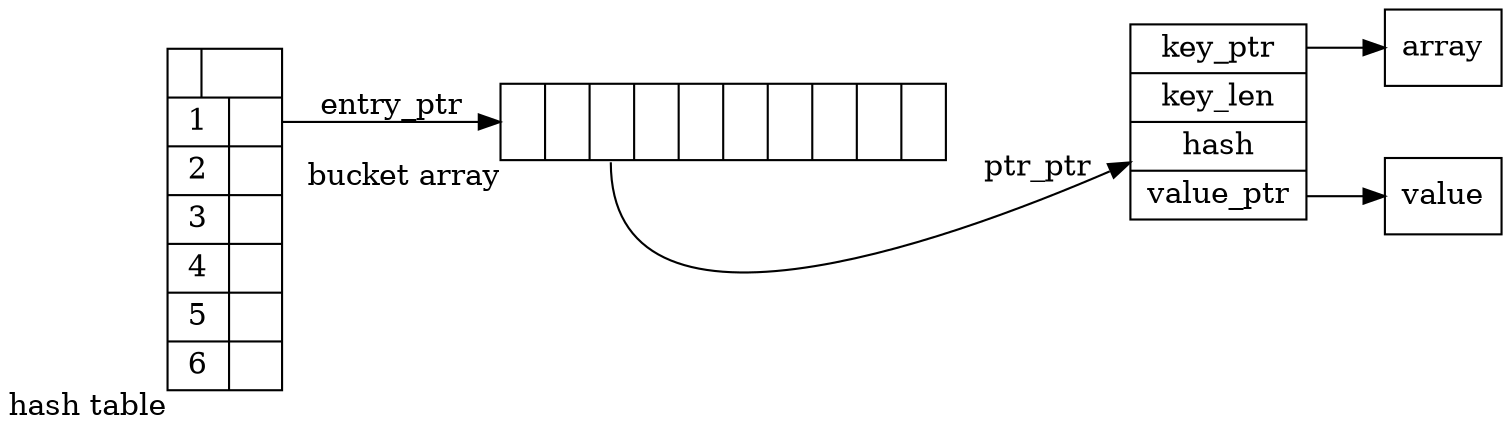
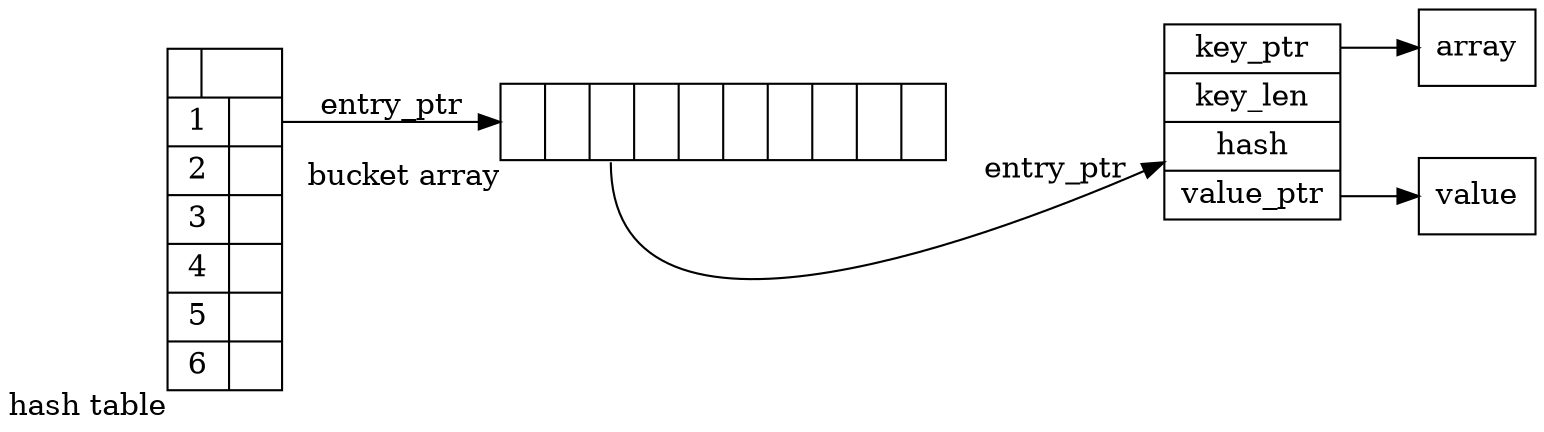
edge "bucket array" -> "key_ptr": label "ptr_ptr" -> "entry_ptr"
